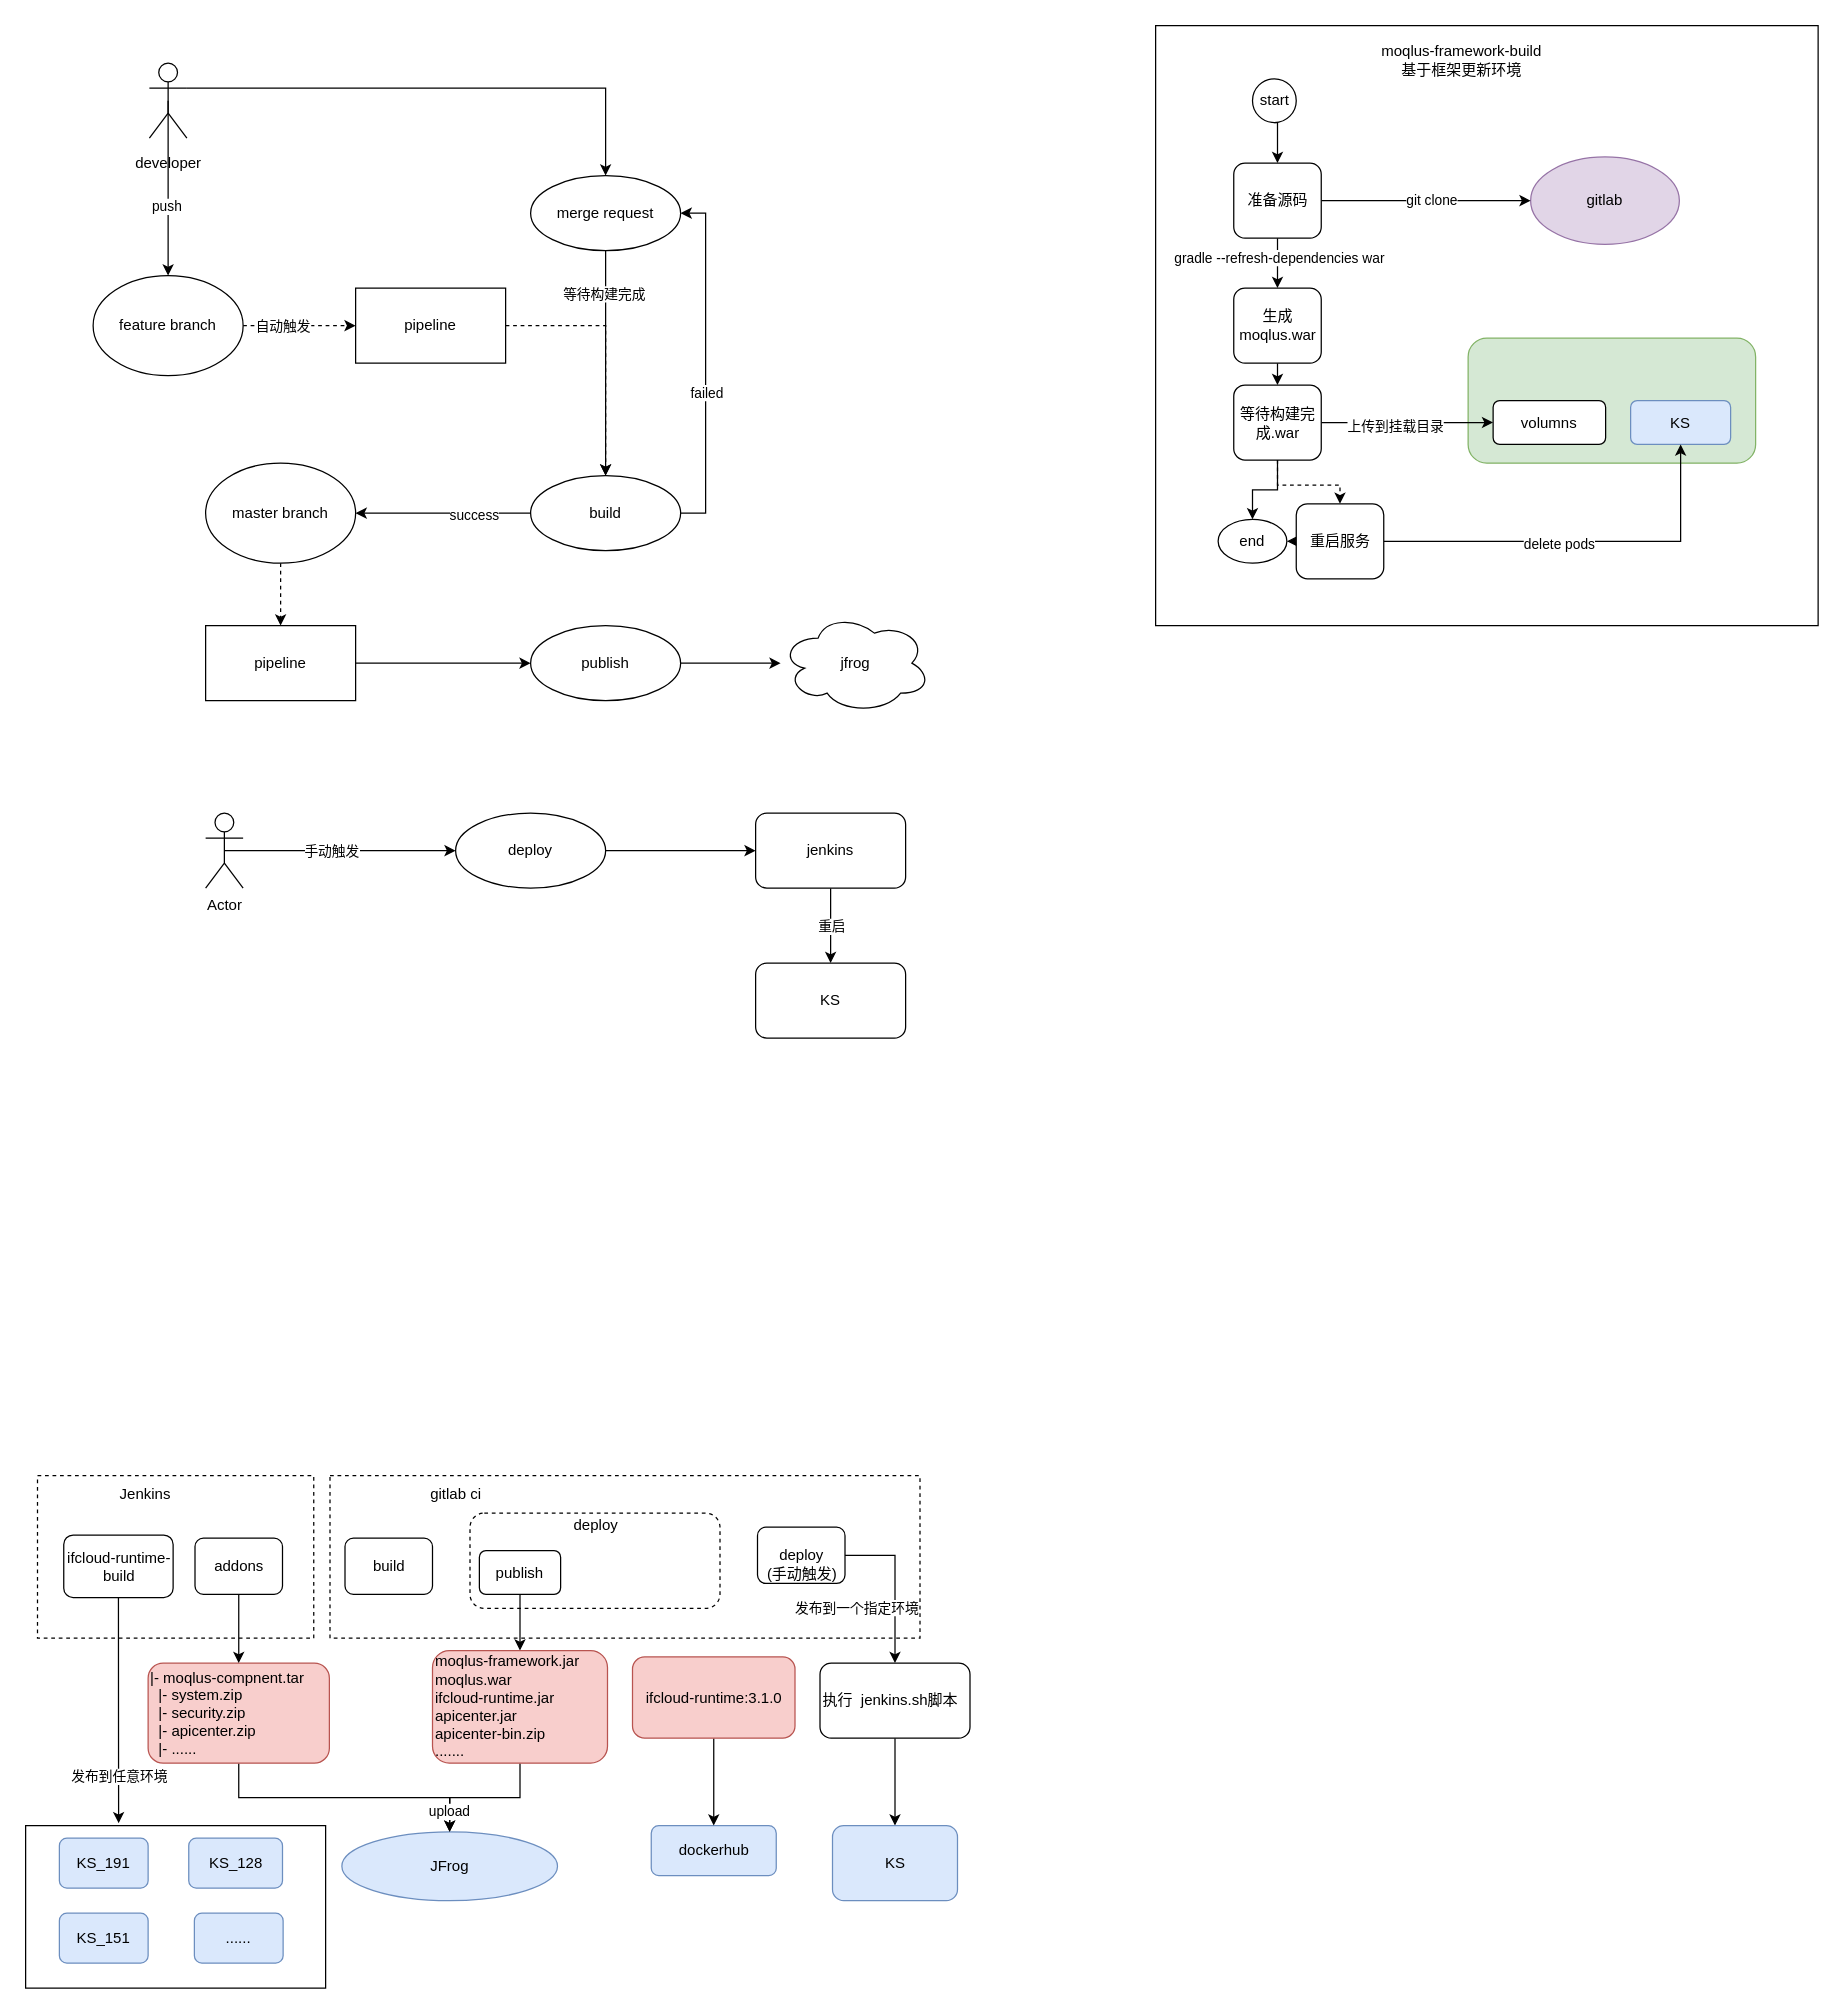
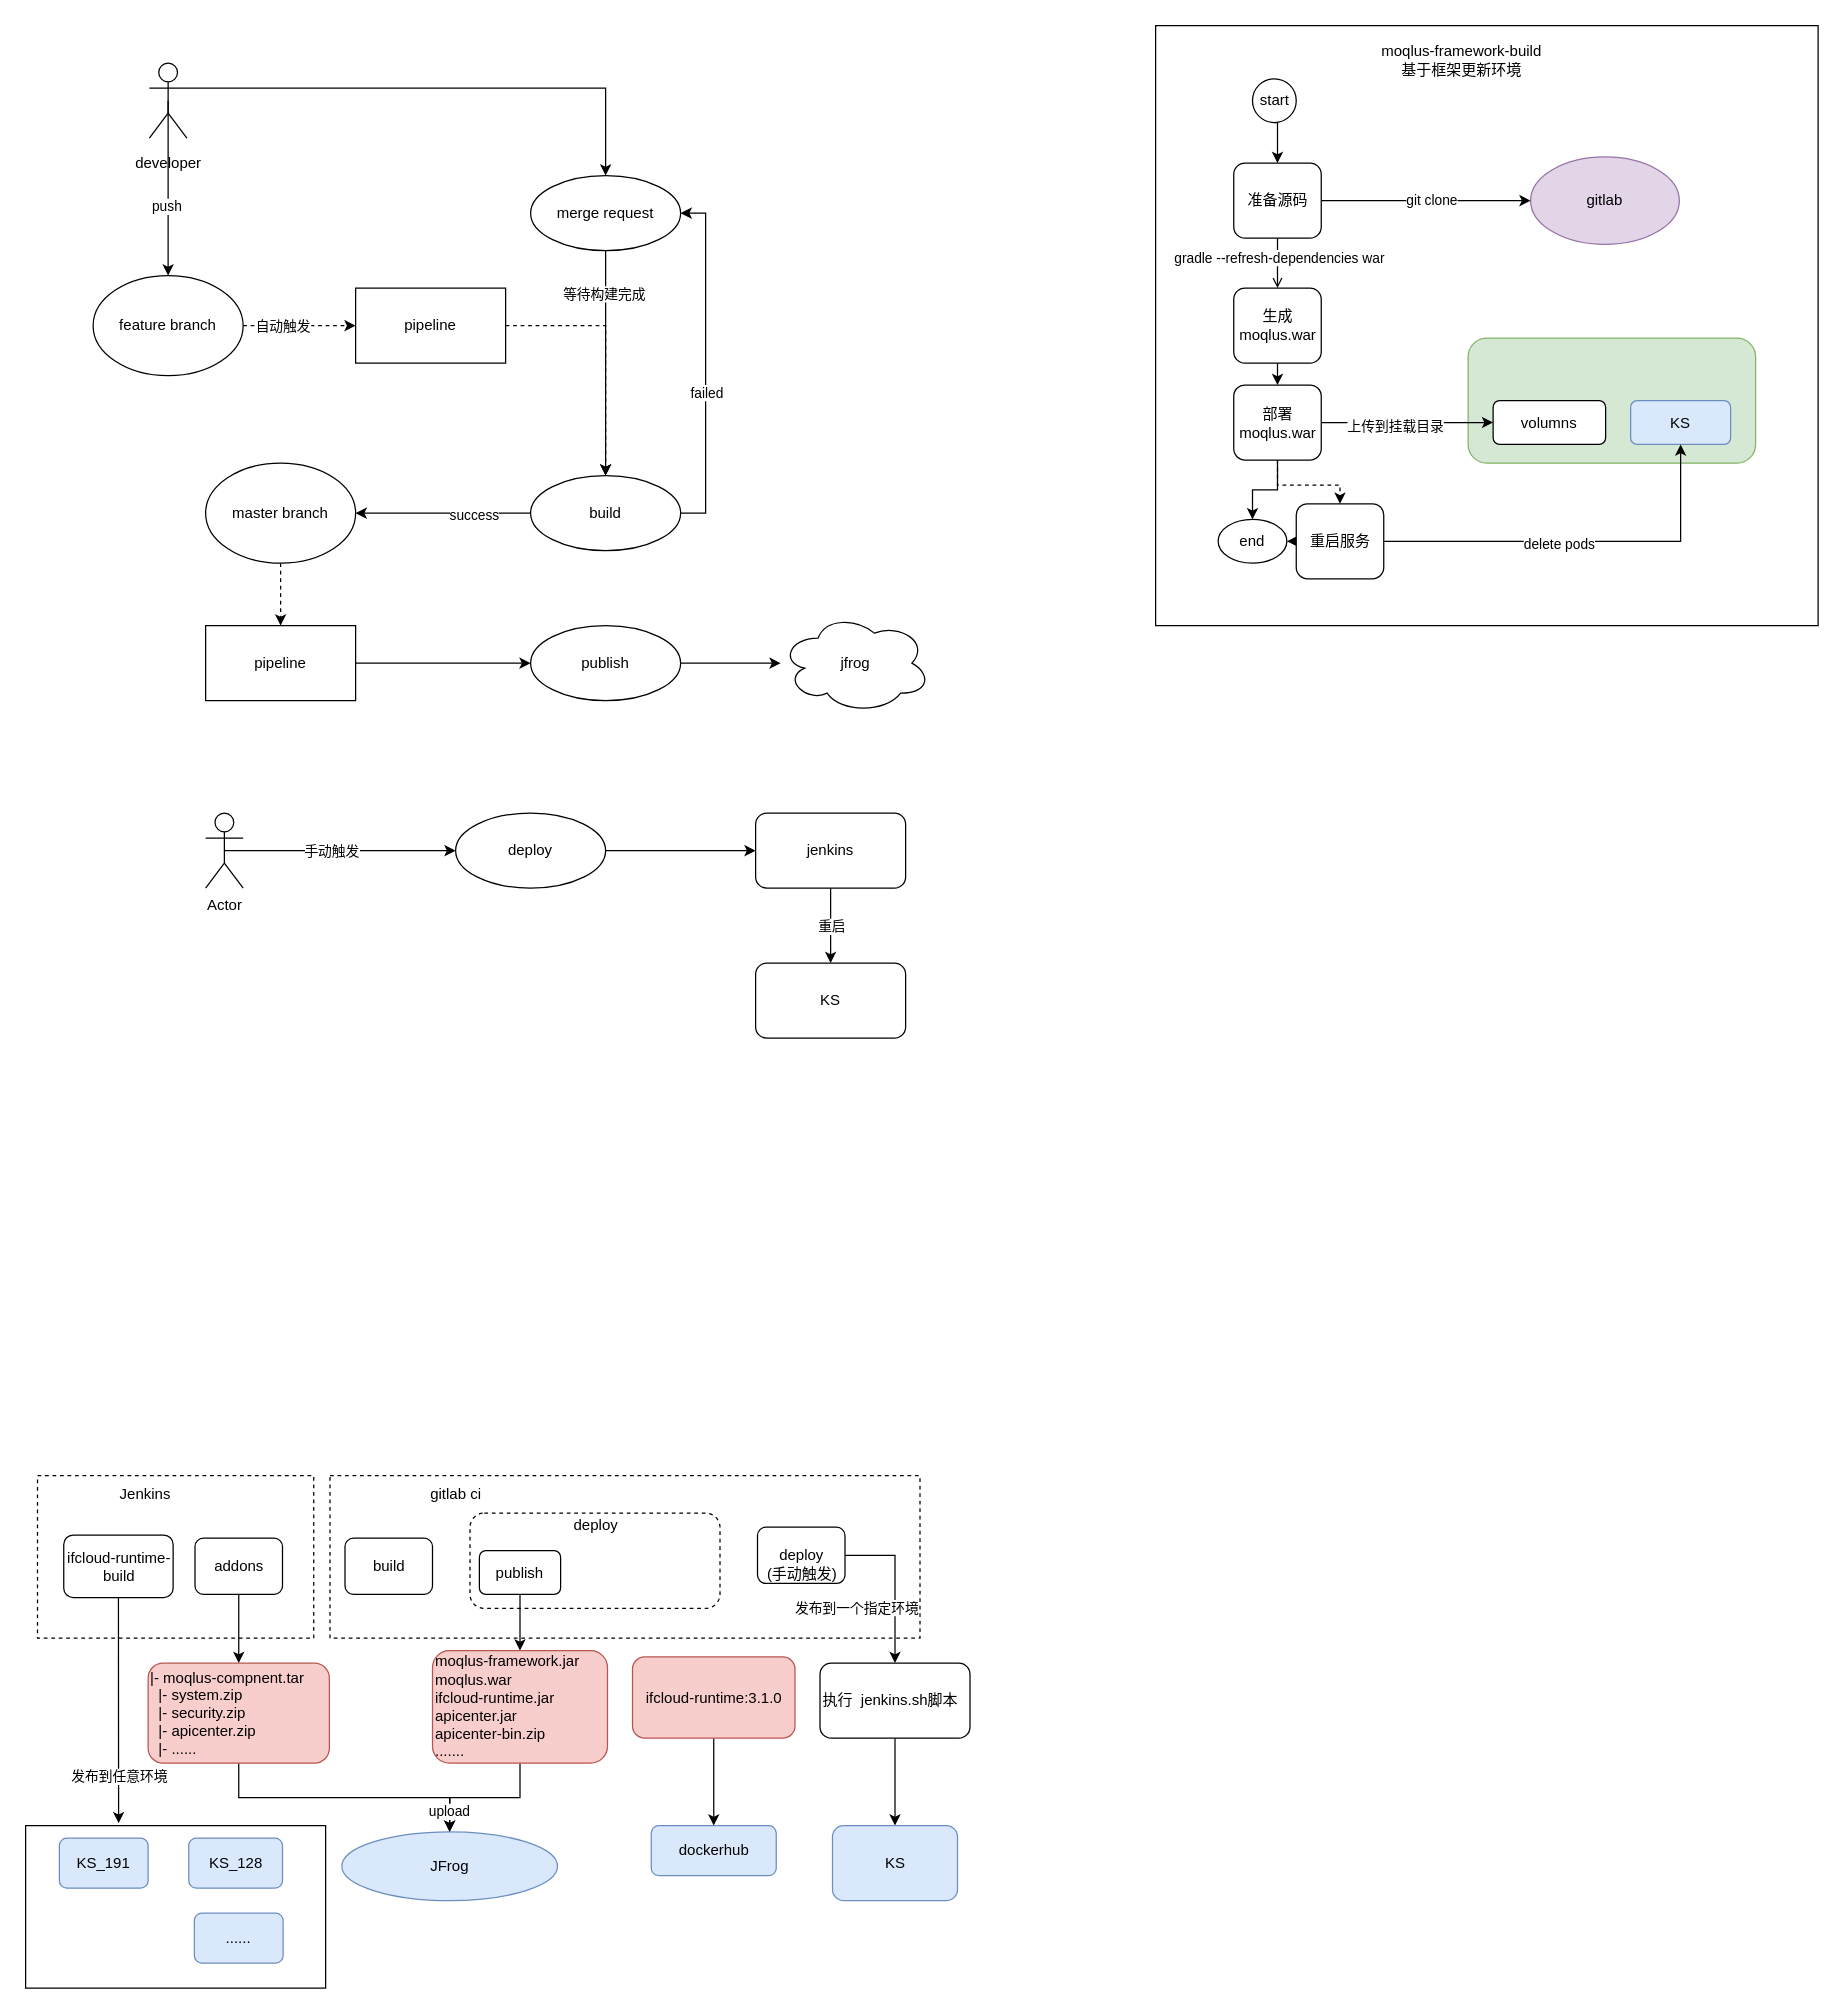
edge "准备源码" -> "生成moqlus.war": arrowhead classic -> open
node "等待构建完成.war": label "等待构建完成.war" -> "部署moqlus.war"
node "KS_151": removed
